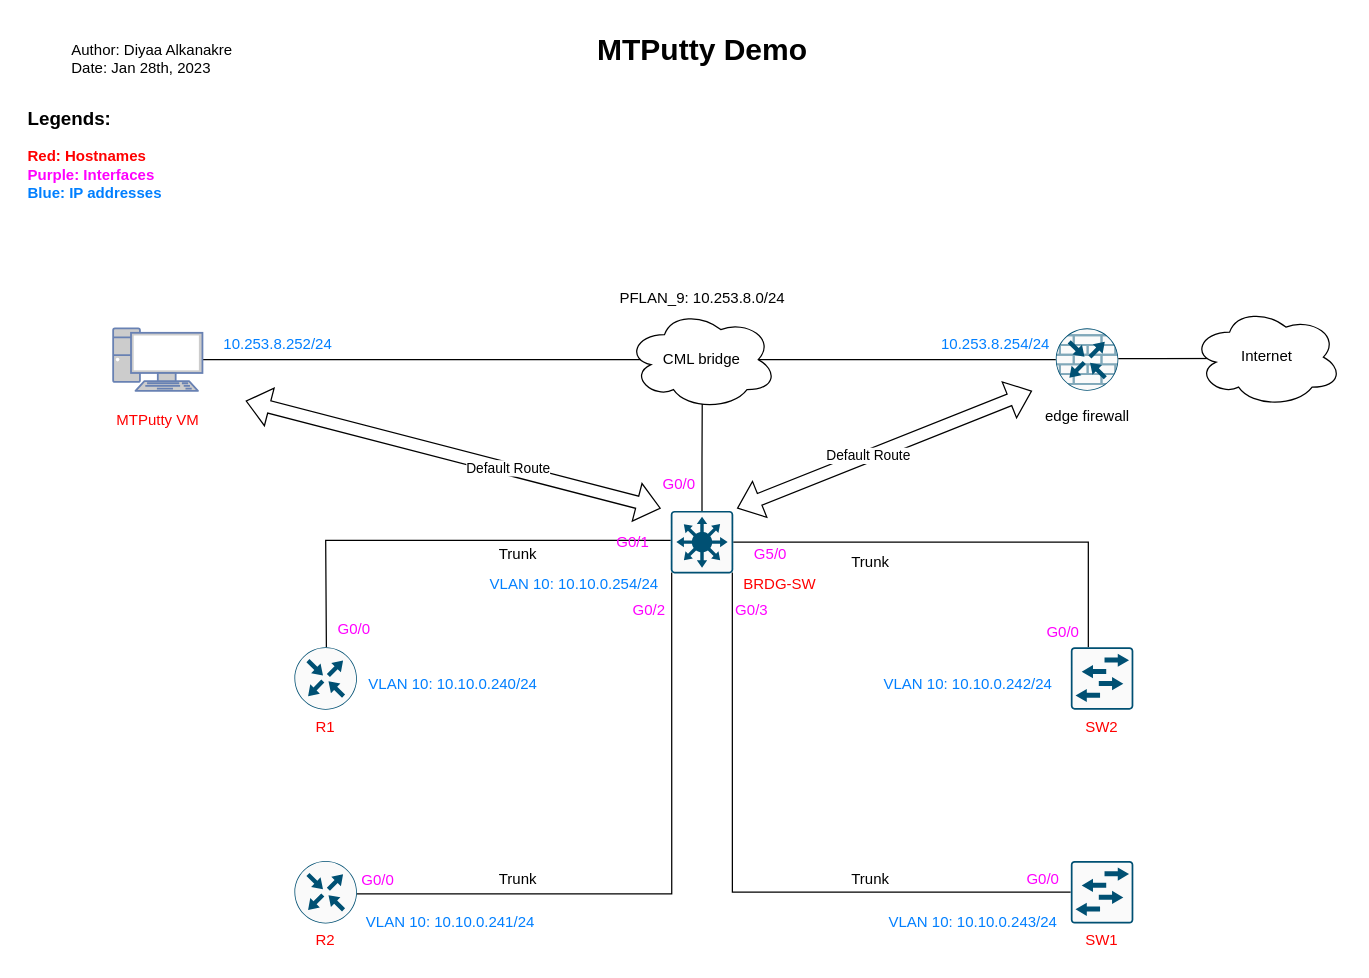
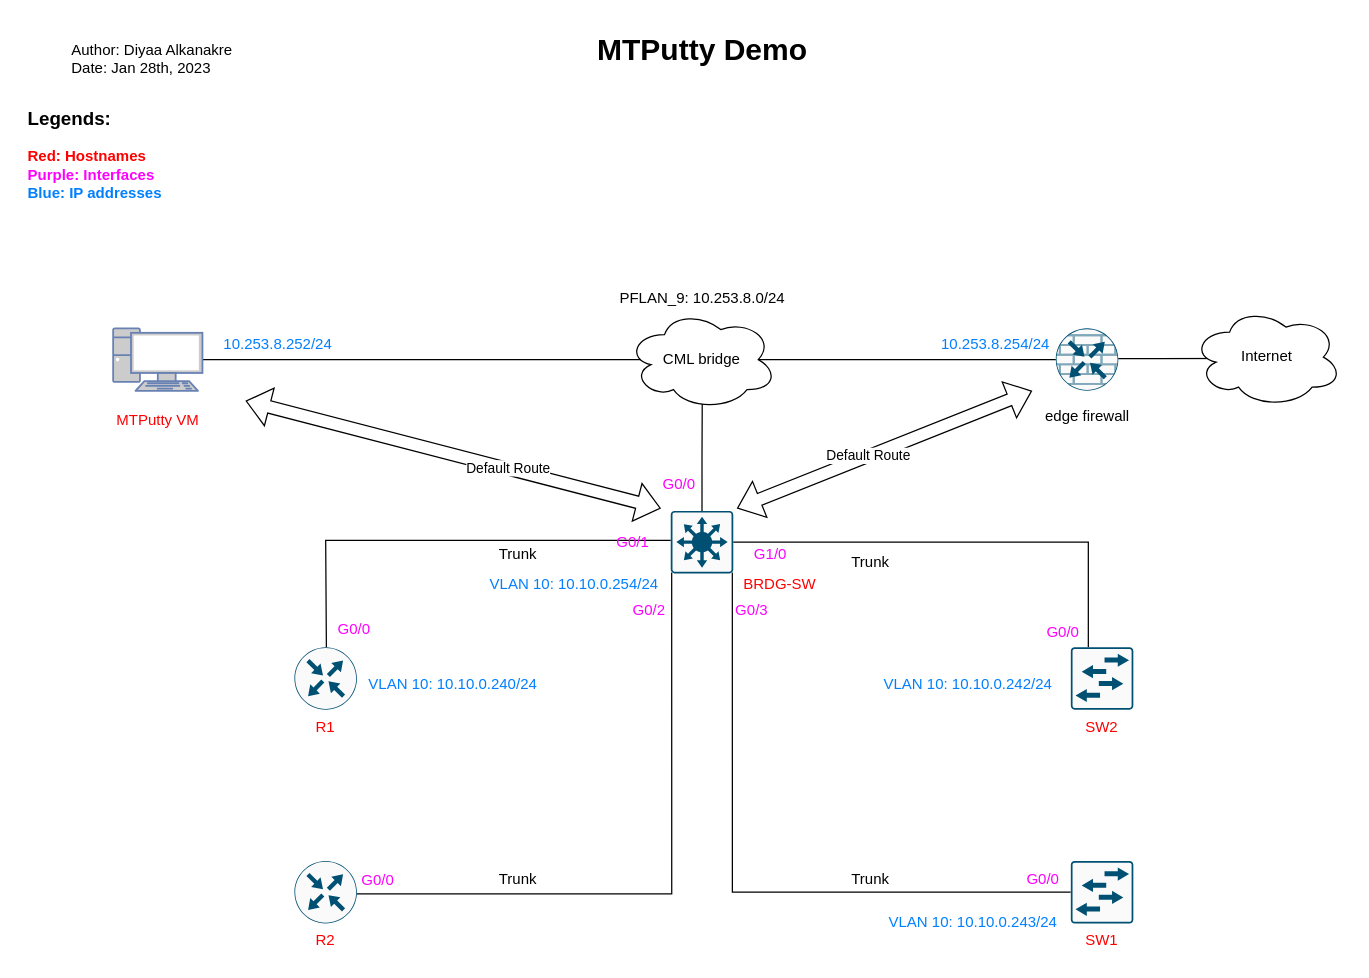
node "G5/0": label "G5/0" -> "G1/0"
node "VLAN 10: 10.10.0.241/24": removed
